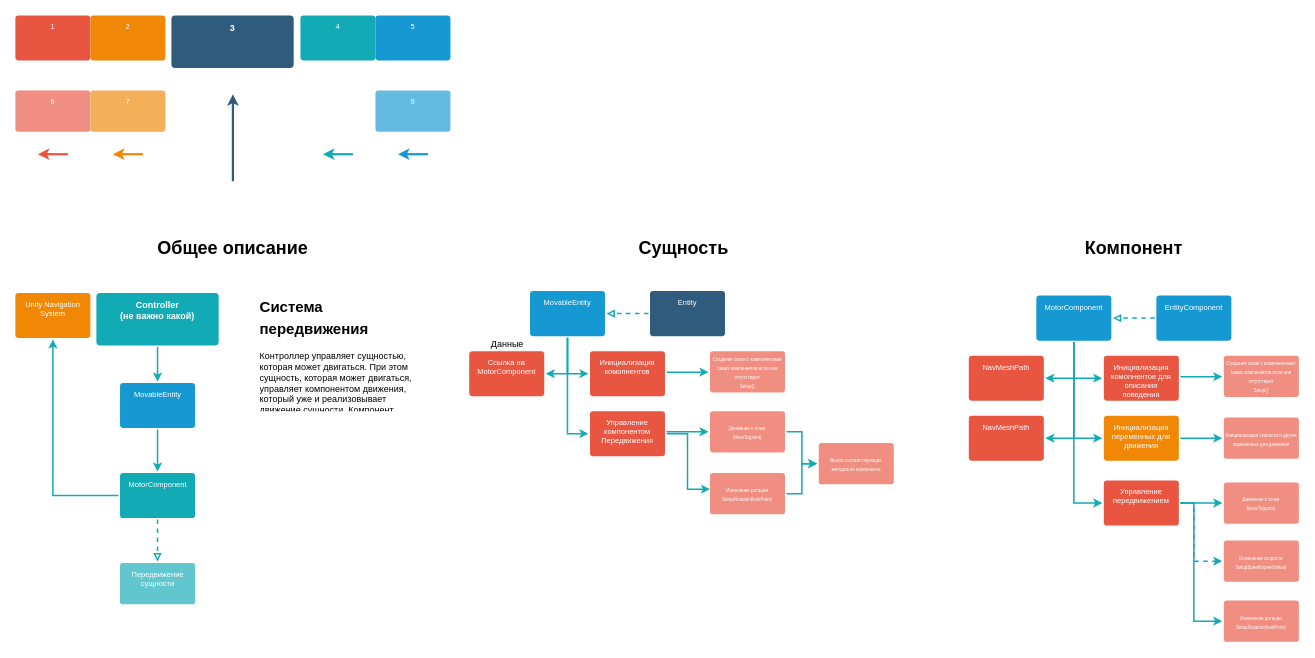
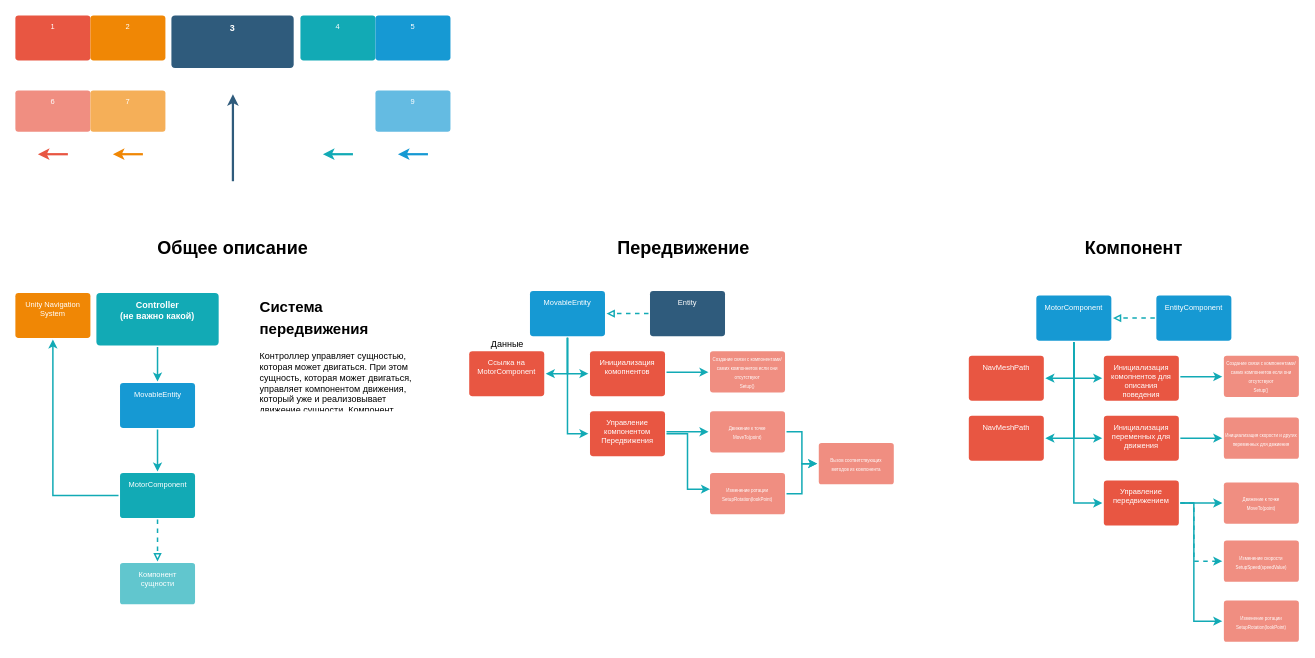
node "Сущность": label "Сущность" -> "Передвижение"
node "Инициализация переменных для движения": fillcolor #f08705 -> #e85642
node "Передвижение сущности": label "Передвижение сущности" -> "Компонент сущности"
